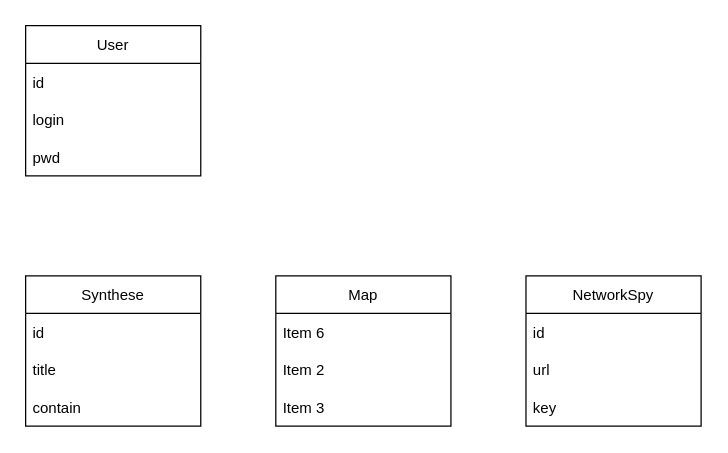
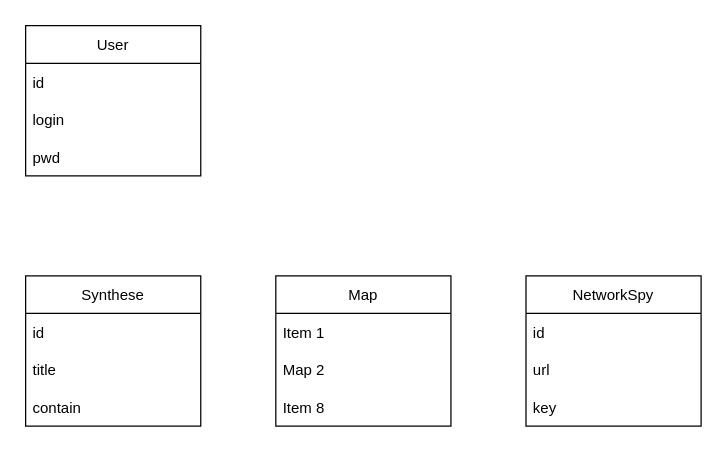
node "Item 6": label "Item 6" -> "Item 1"
node "Item 2": label "Item 2" -> "Map 2"
node "Item 3": label "Item 3" -> "Item 8"
